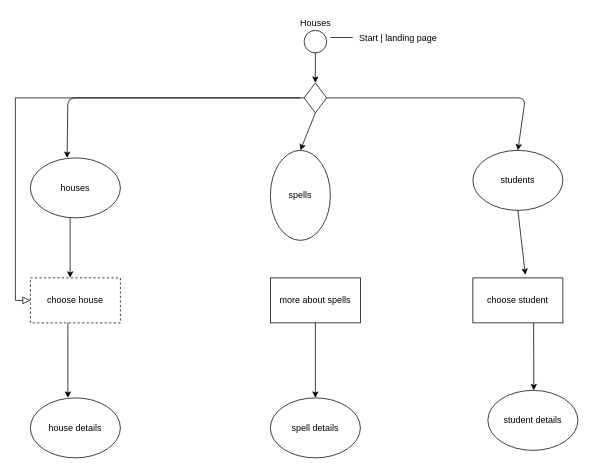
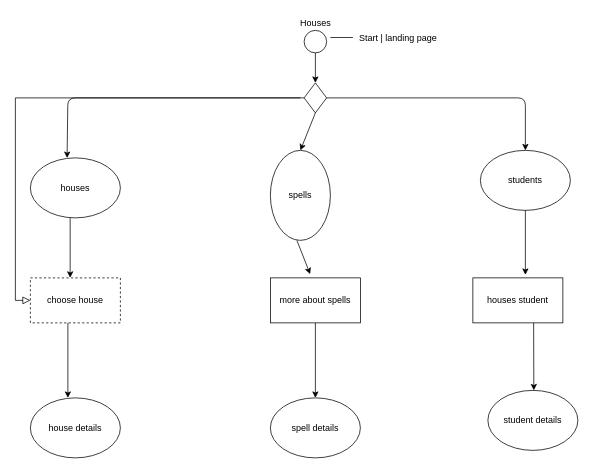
node "students": moved (518, 180) -> (525, 180)
edge "spells" -> "more about spells": added
node "choose student": label "choose student" -> "houses student"
